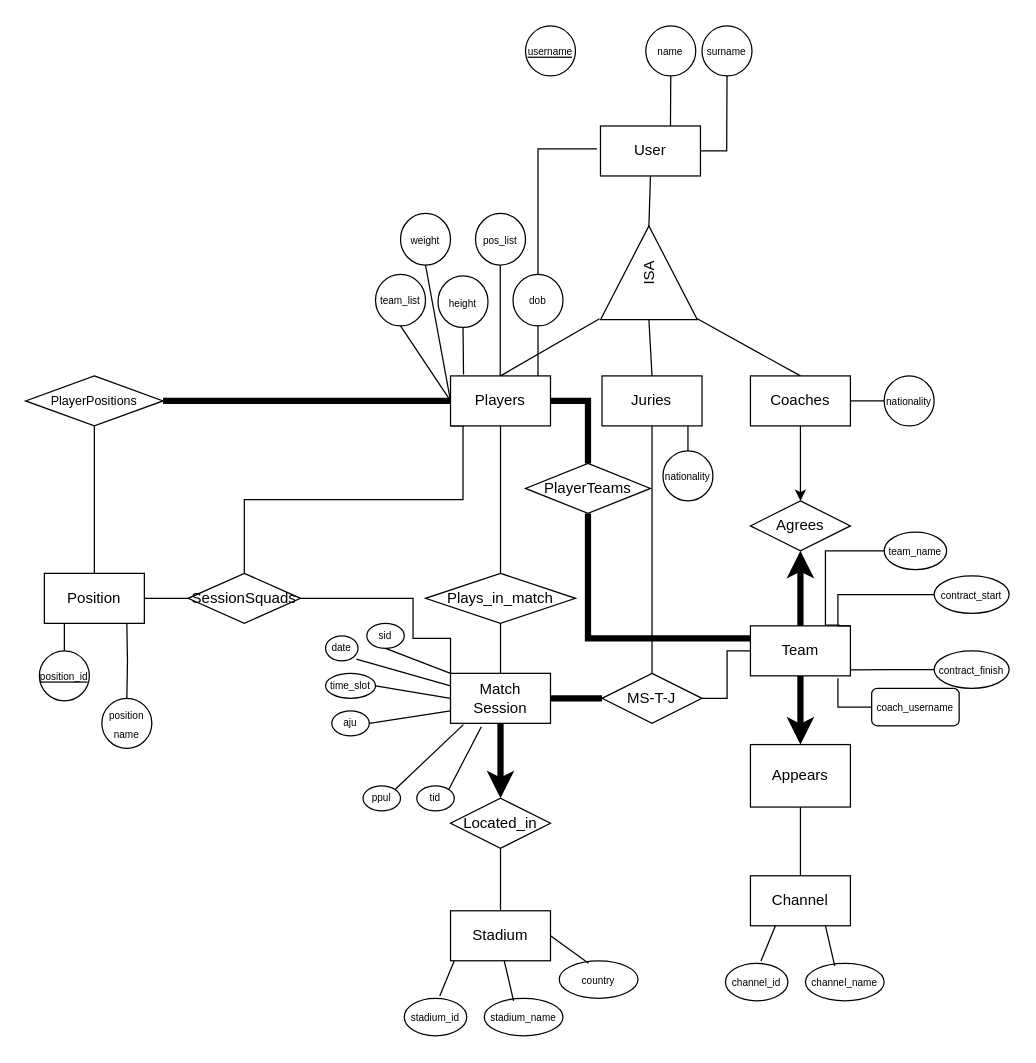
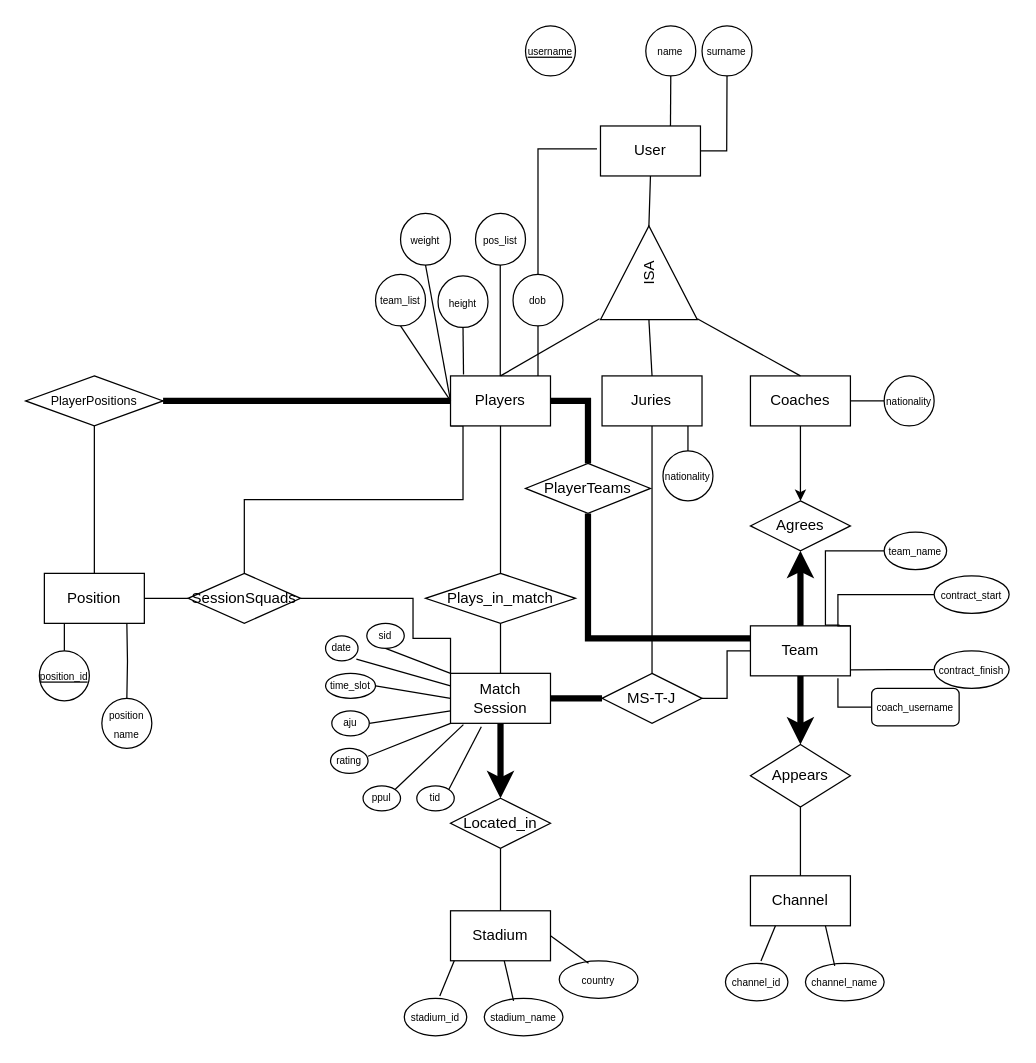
edge "Match Session" -- "rating": added
node "rating": added
node "Appears": shape rectangle -> diamond
